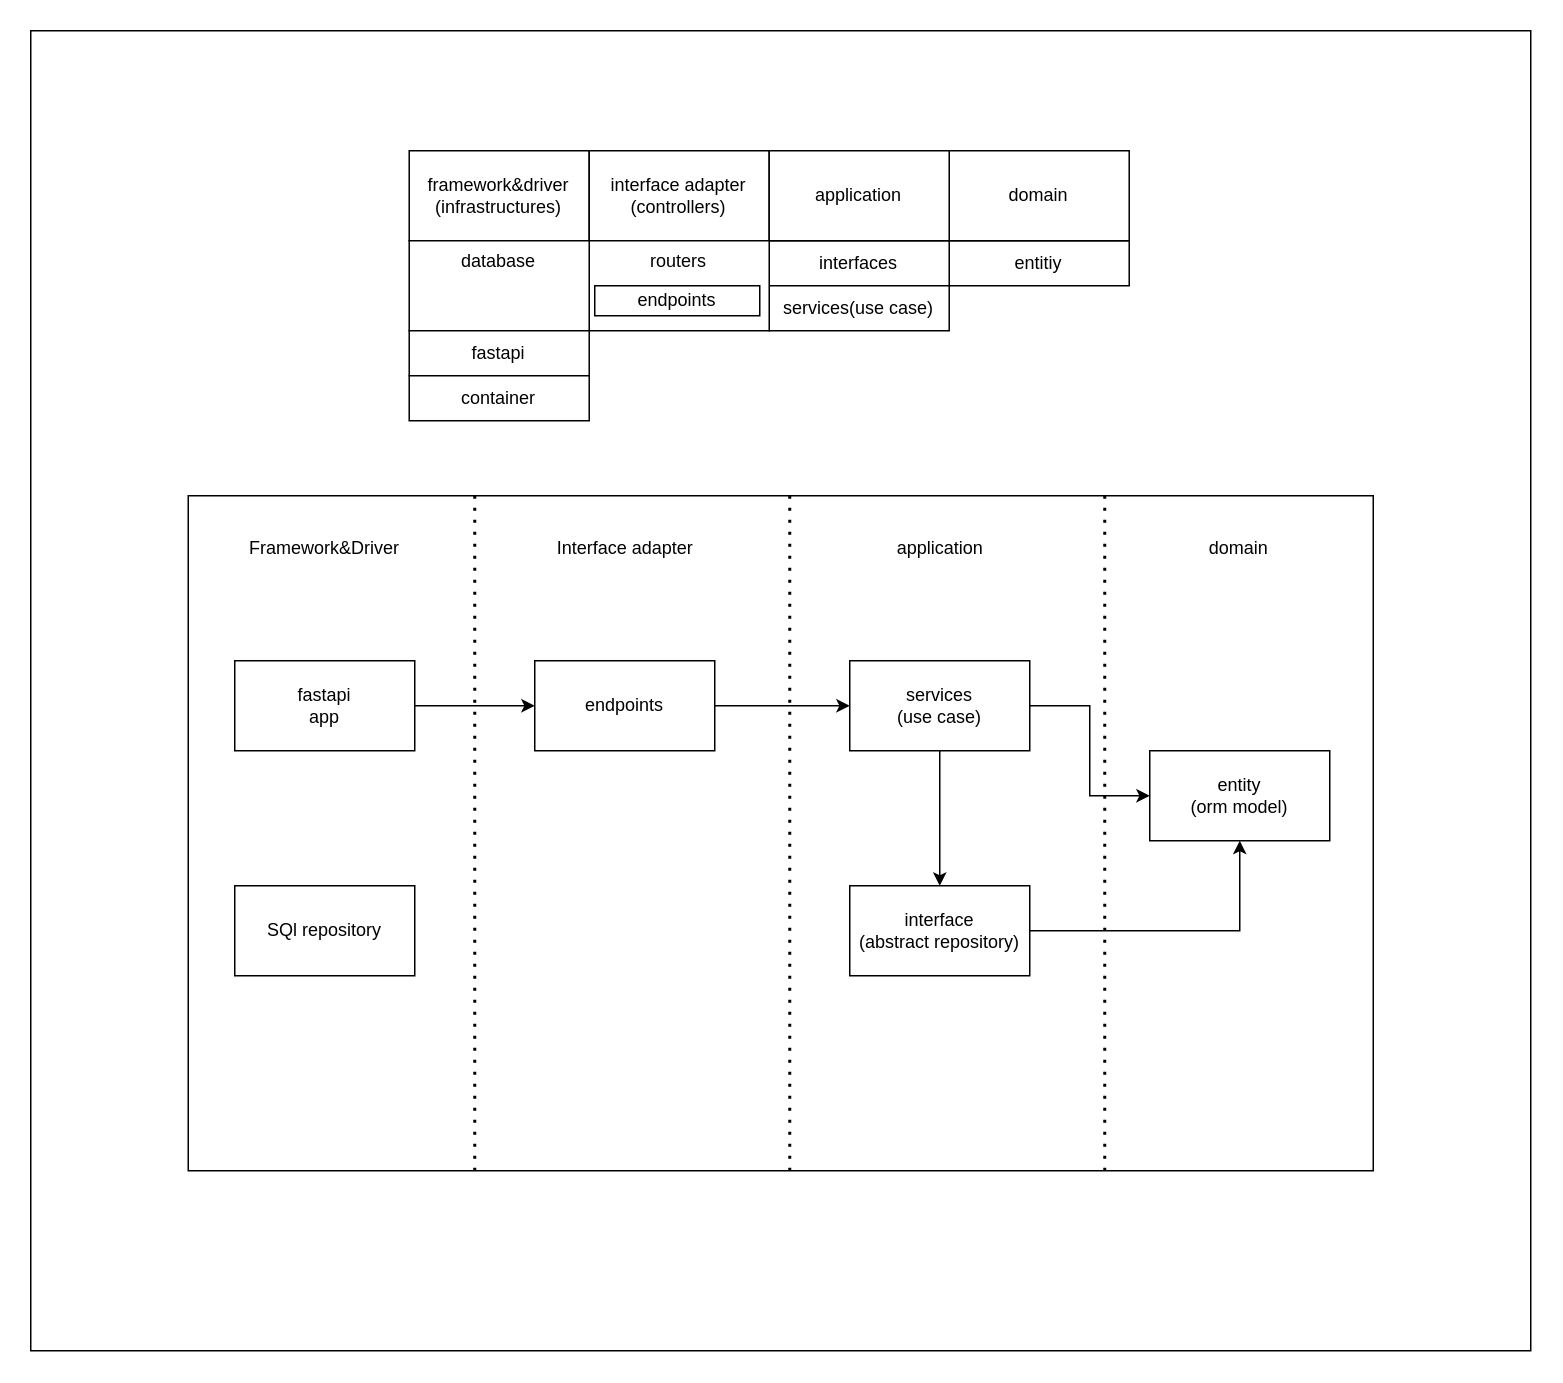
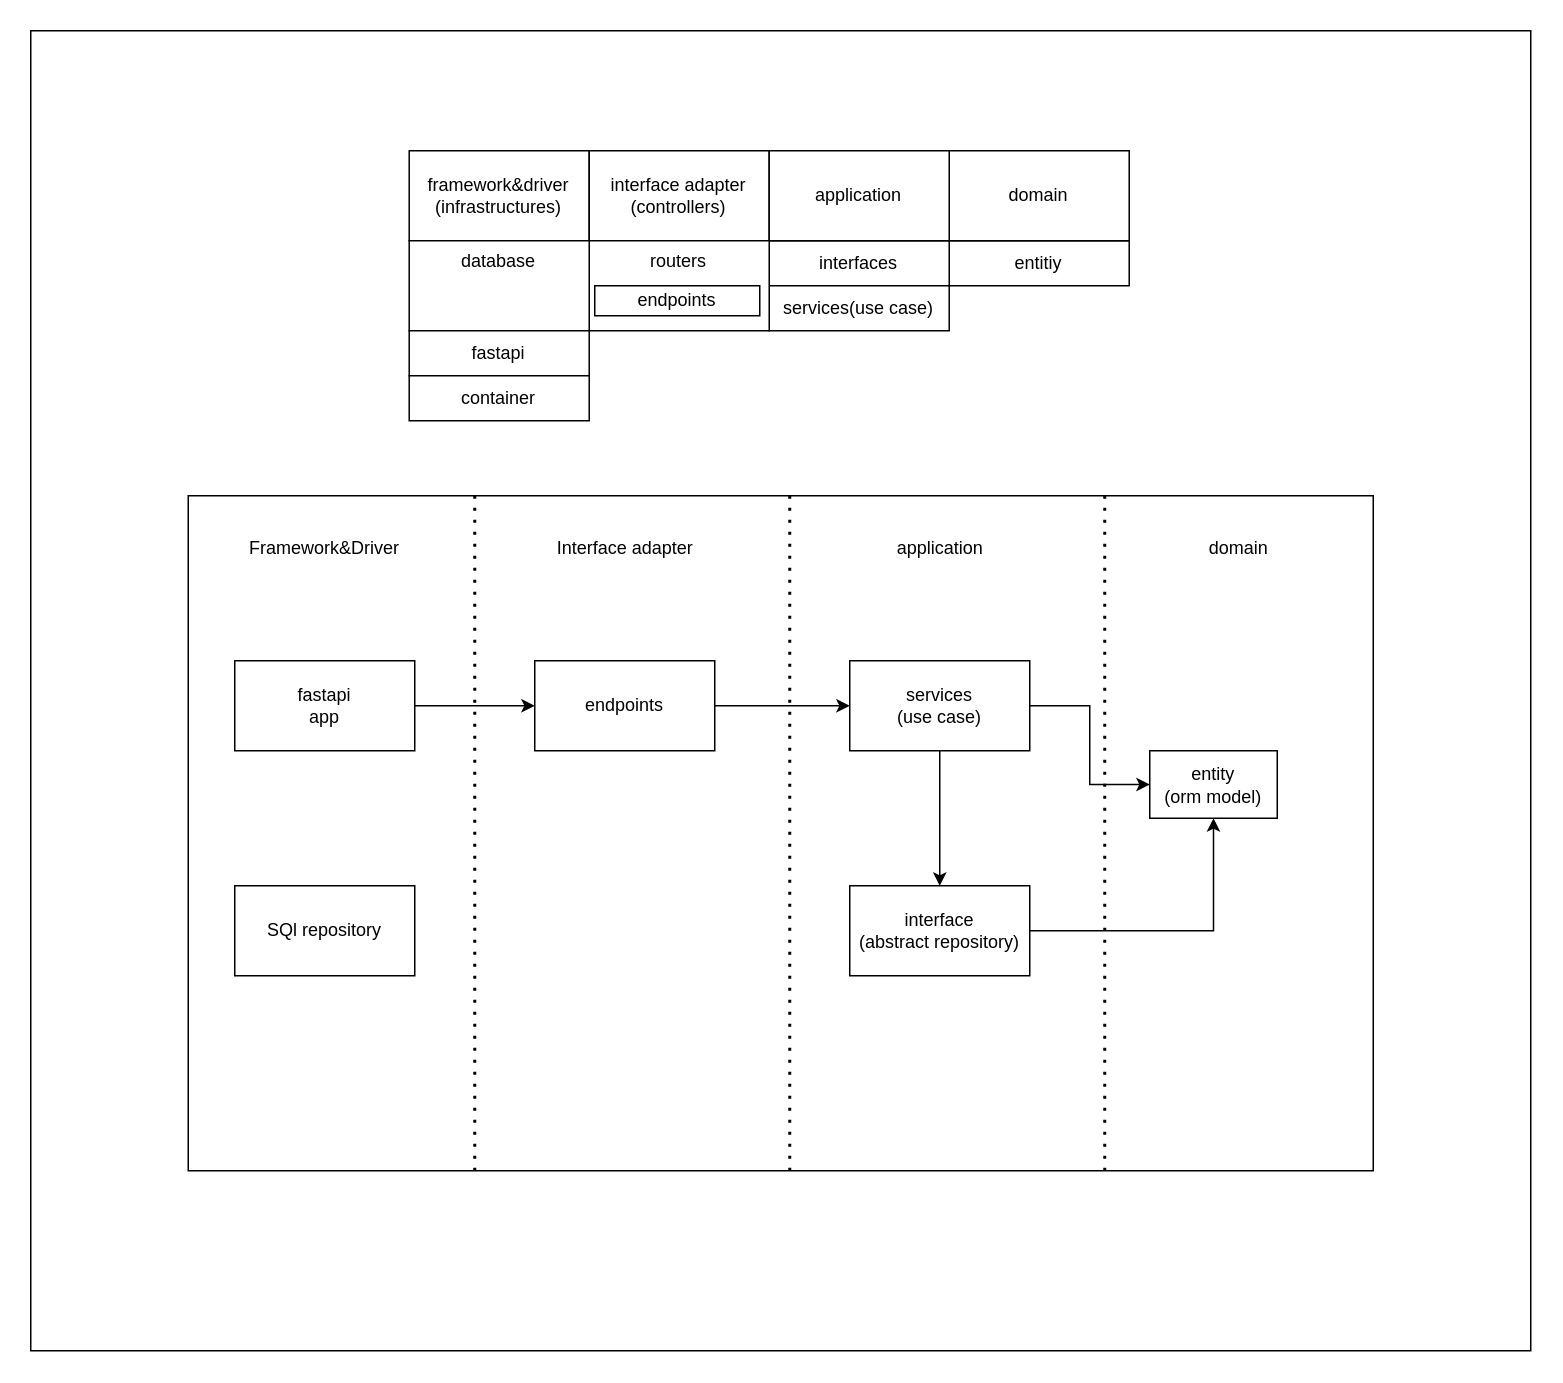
node "entity (orm model)": size 180x90 -> 128x68
